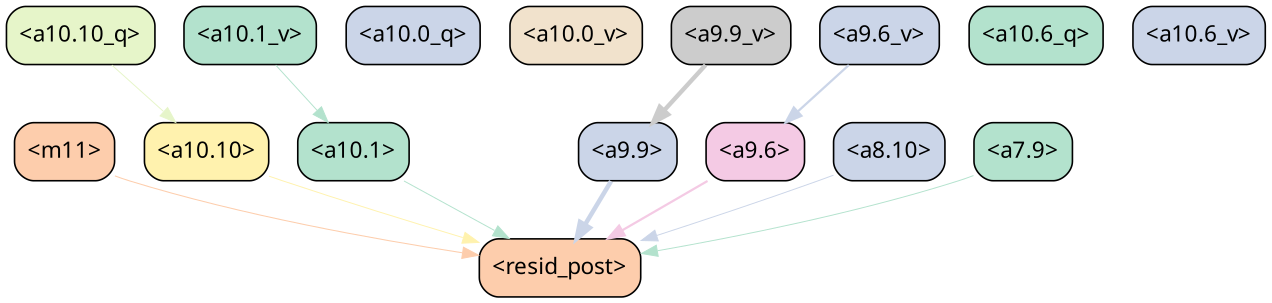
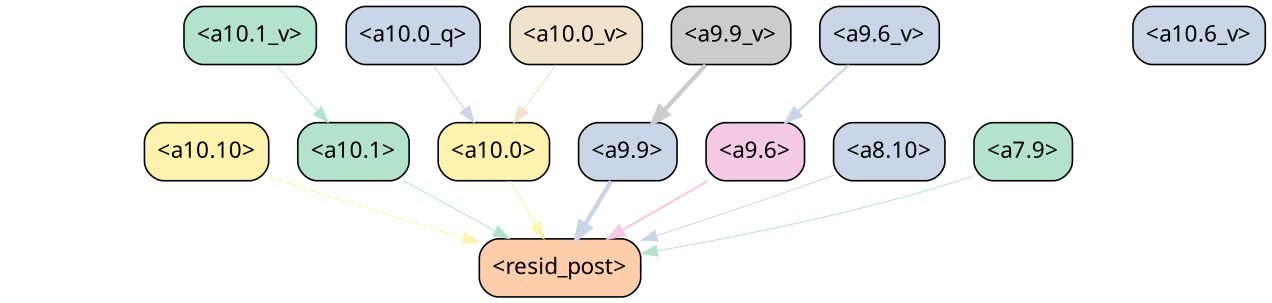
node "<a10.10_q>": removed
node "<a10.6_q>": removed
node "<m11>": removed
node "<a10.0>": added
